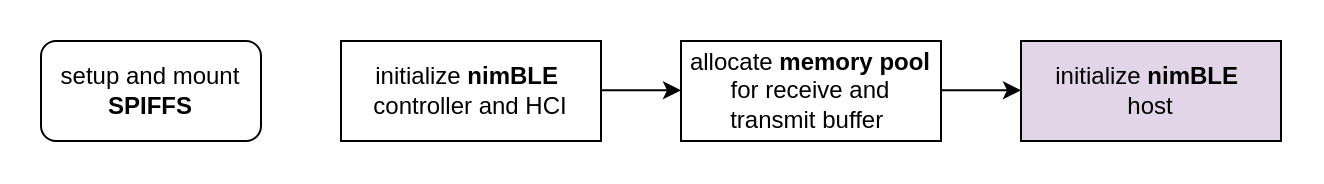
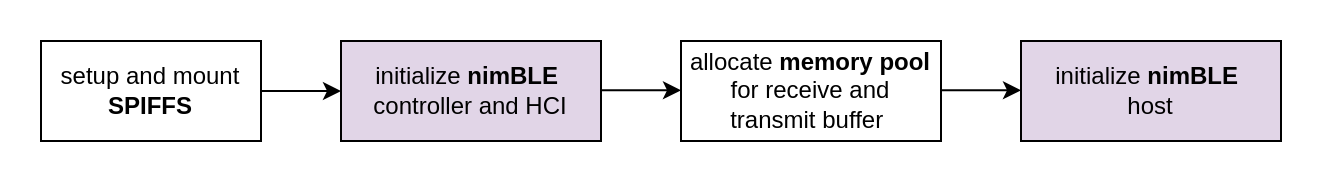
node "setup and mount SPIFFS": shape rounded rectangle -> rectangle
edge "setup and mount SPIFFS" -> "initialize nimBLE controller and HCI": added
node "initialize nimBLE controller and HCI": fillcolor #ffffff -> #e1d5e7
